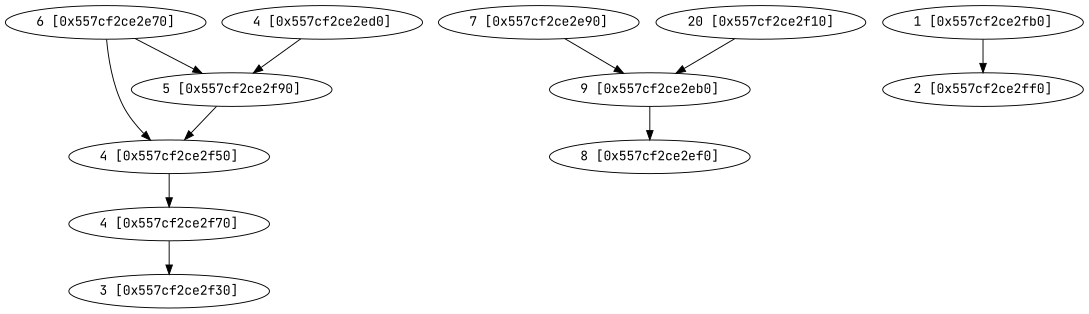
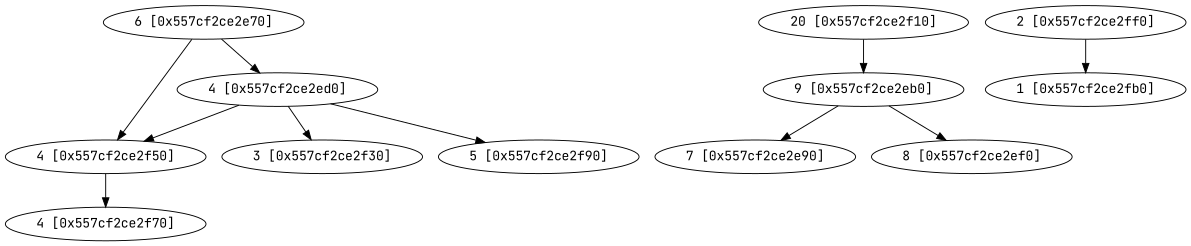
edge "1 [0x557cf2ce2fb0]" -> "2 [0x557cf2ce2ff0]": reversed
edge "6 [0x557cf2ce2e70]" -> "5 [0x557cf2ce2f90]": now "6 [0x557cf2ce2e70]" -> "4 [0x557cf2ce2ed0]"
edge "7 [0x557cf2ce2e90]" -> "9 [0x557cf2ce2eb0]": reversed
edge "5 [0x557cf2ce2f90]" -> "4 [0x557cf2ce2f50]": now "4 [0x557cf2ce2ed0]" -> "4 [0x557cf2ce2f50]"
edge "4 [0x557cf2ce2f70]" -> "3 [0x557cf2ce2f30]": now "4 [0x557cf2ce2ed0]" -> "3 [0x557cf2ce2f30]"
